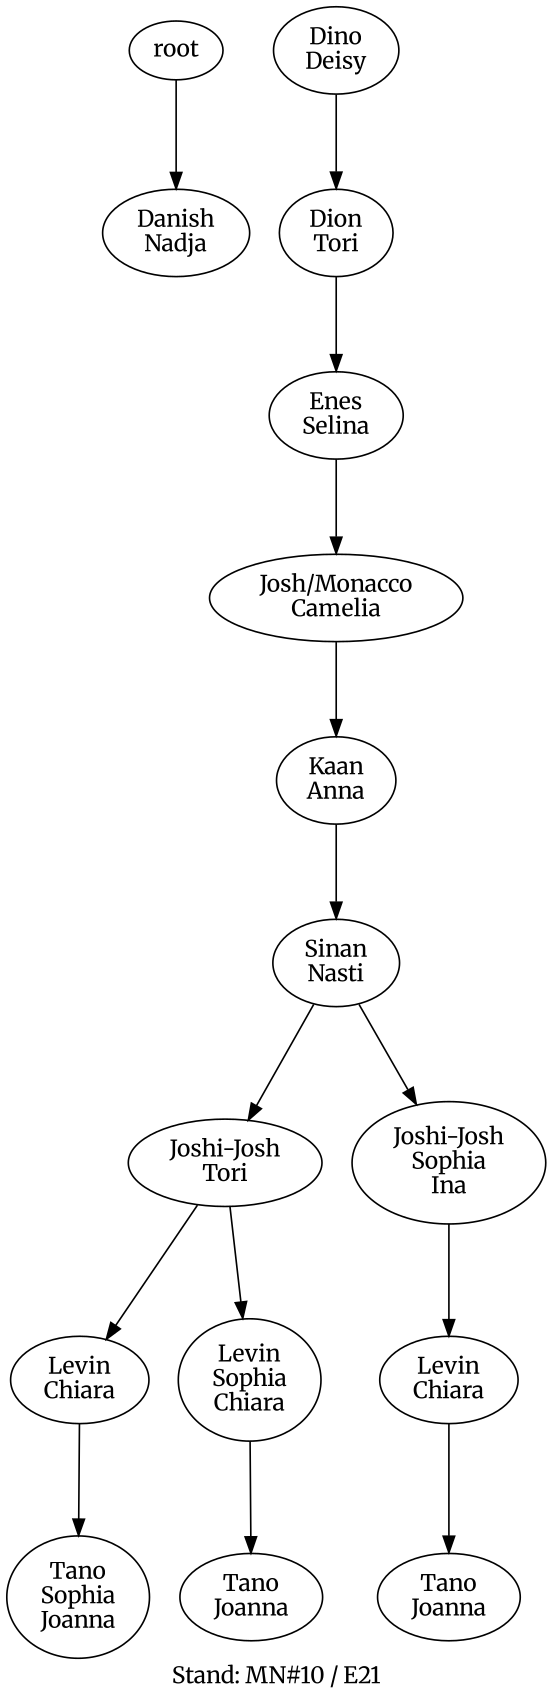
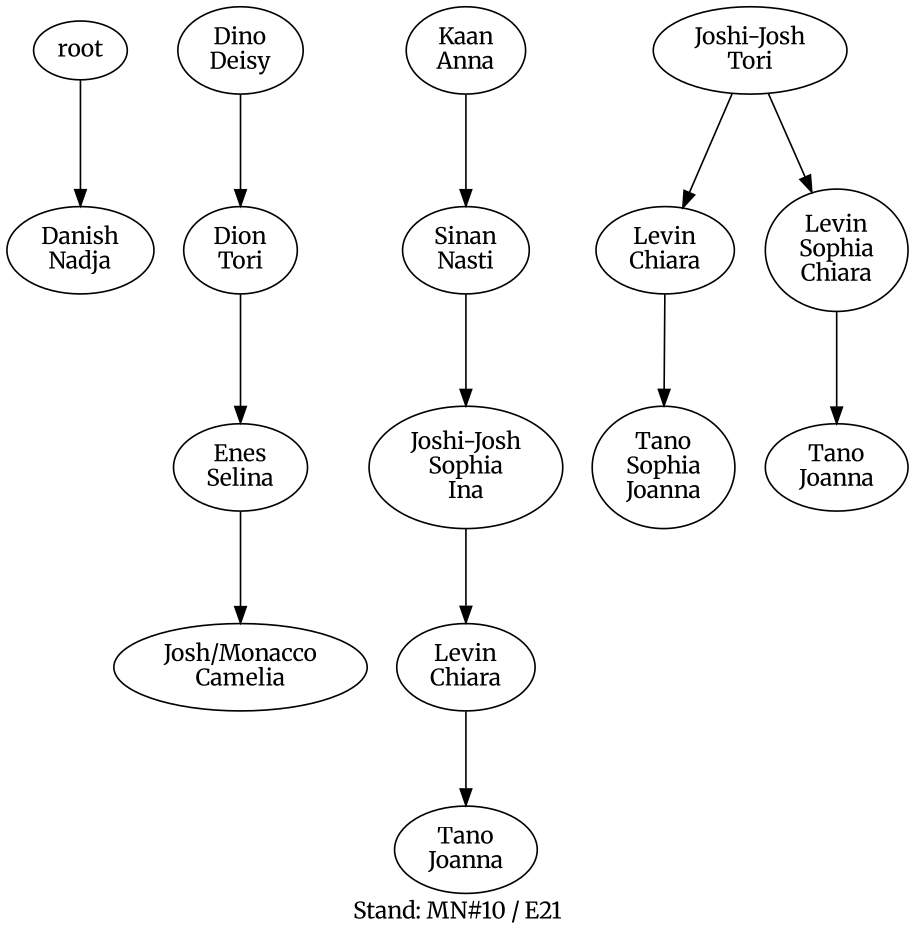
edge "Josh/Monacco Camelia" -> "Kaan Anna": removed
edge "Sinan Nasti" -> "Joshi-Josh Tori": removed
